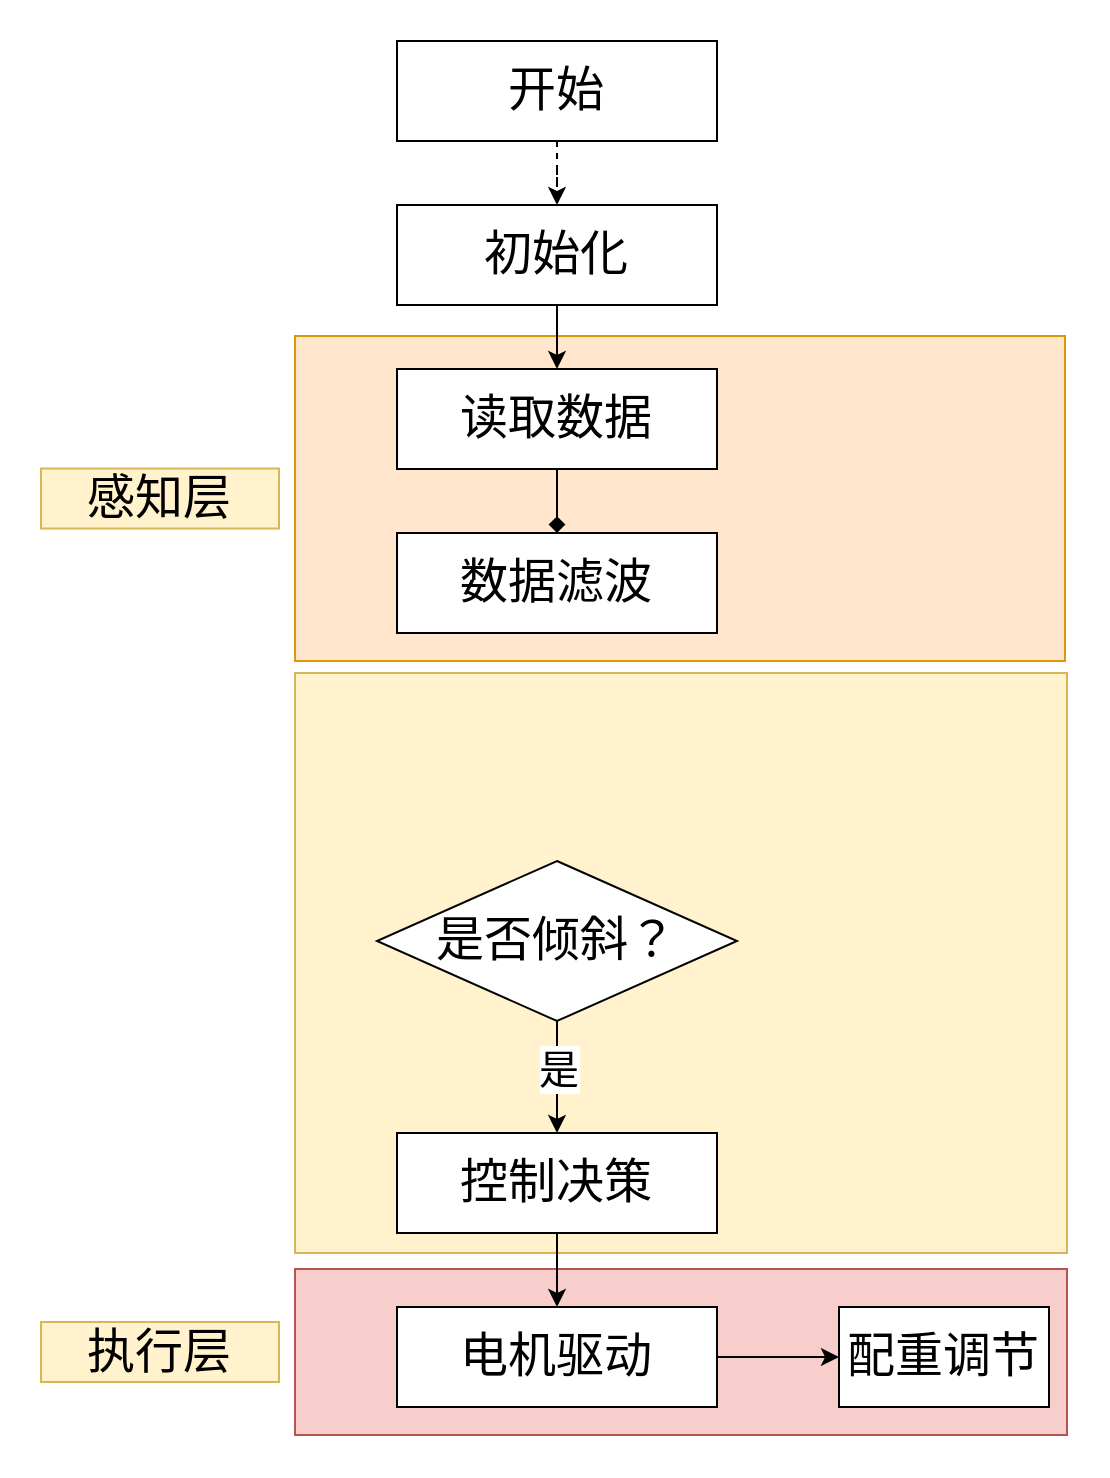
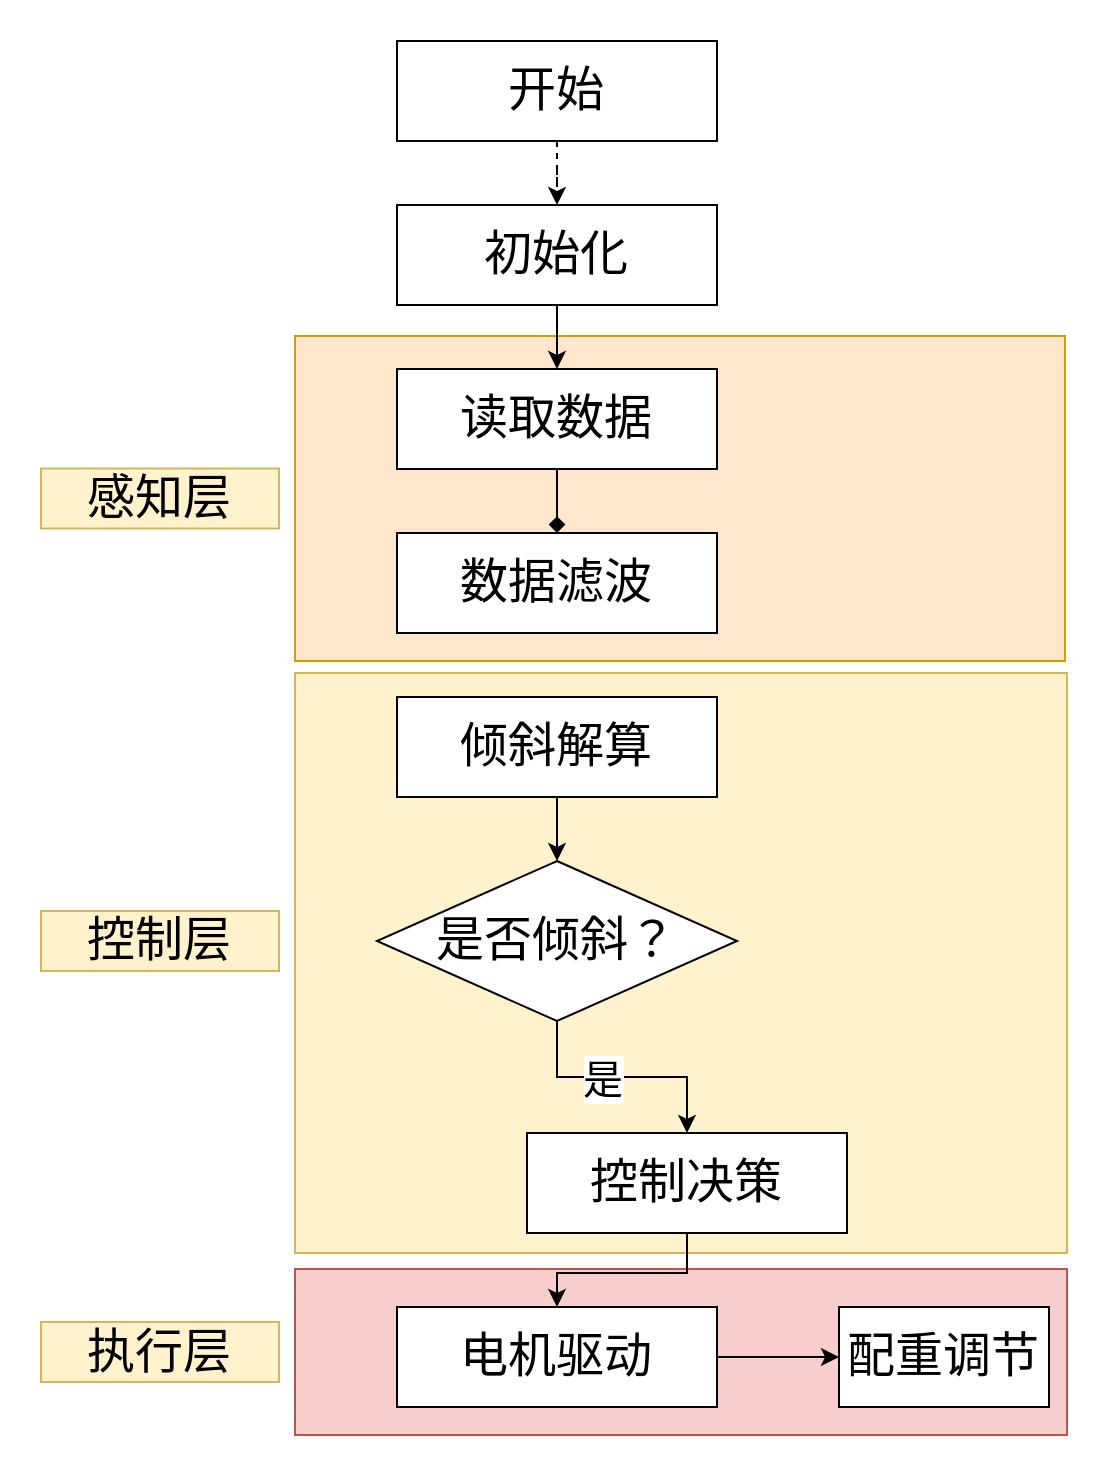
node "倾斜解算": added
edge "倾斜解算" -> "是否倾斜？": added
node "控制层": added
node "控制决策": moved (557, 1183) -> (687, 1183)
